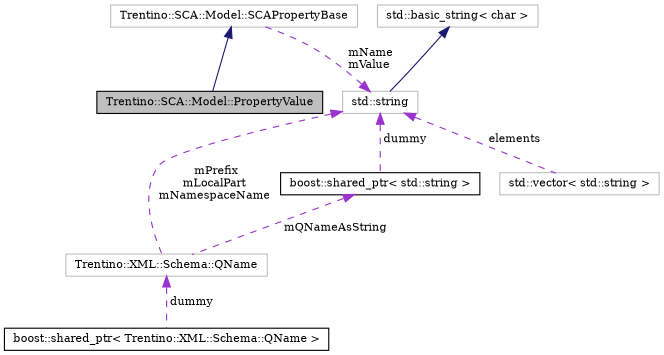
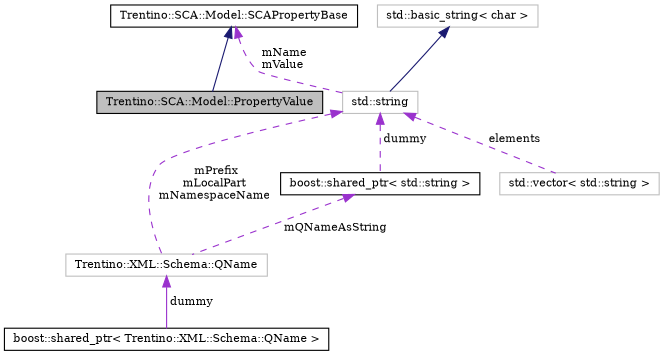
node "Trentino::SCA::Model::SCAPropertyBase": color grey75 -> black
edge "Trentino::SCA::Model::SCAPropertyBase" -> "std::string": reversed
edge "boost::shared_ptr< Trentino::XML::Schema::QName >" -> "Trentino::XML::Schema::QName": style dashed -> solid
